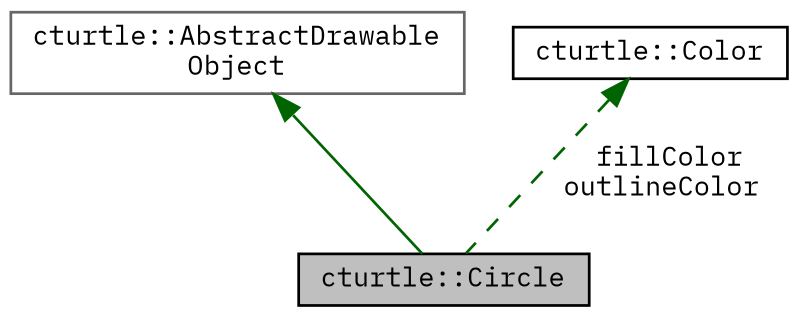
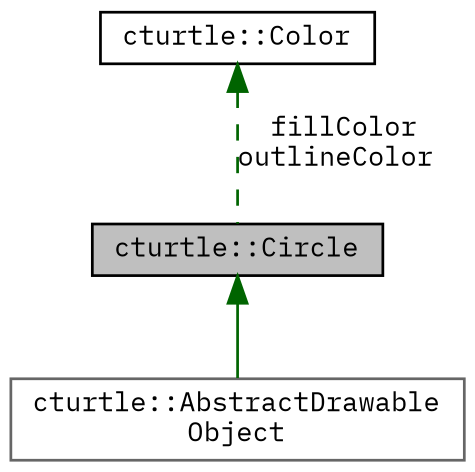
edge "cturtle::Circle" -> "cturtle::AbstractDrawable Object": reversed
